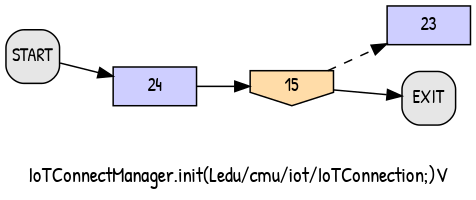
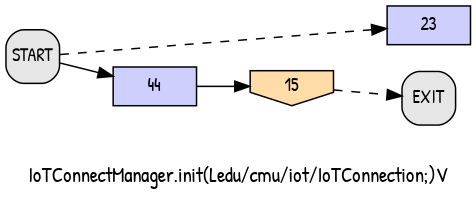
edge "15" -> "23": now "START" -> "23"
node "24": label "24" -> "44"
edge "15" -> "EXIT": style solid -> dashed
